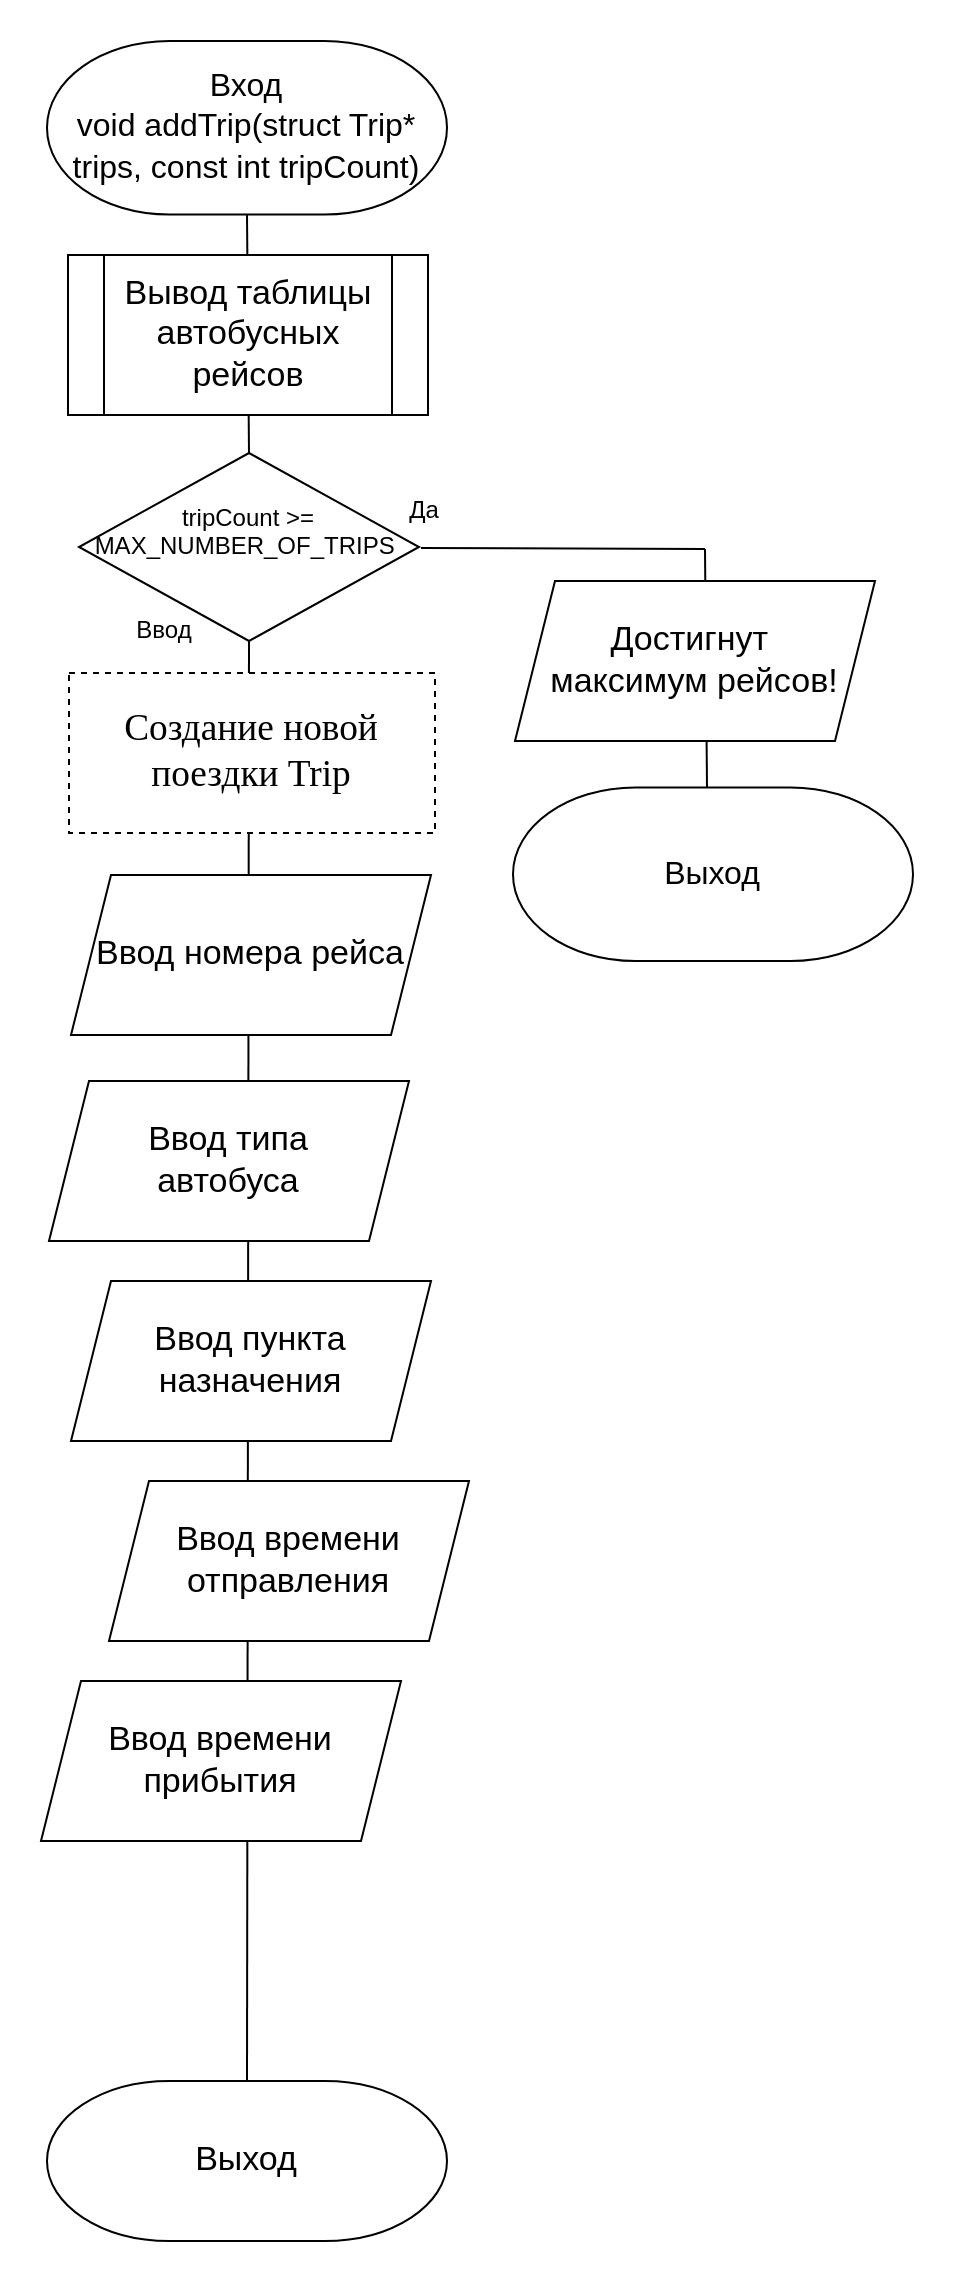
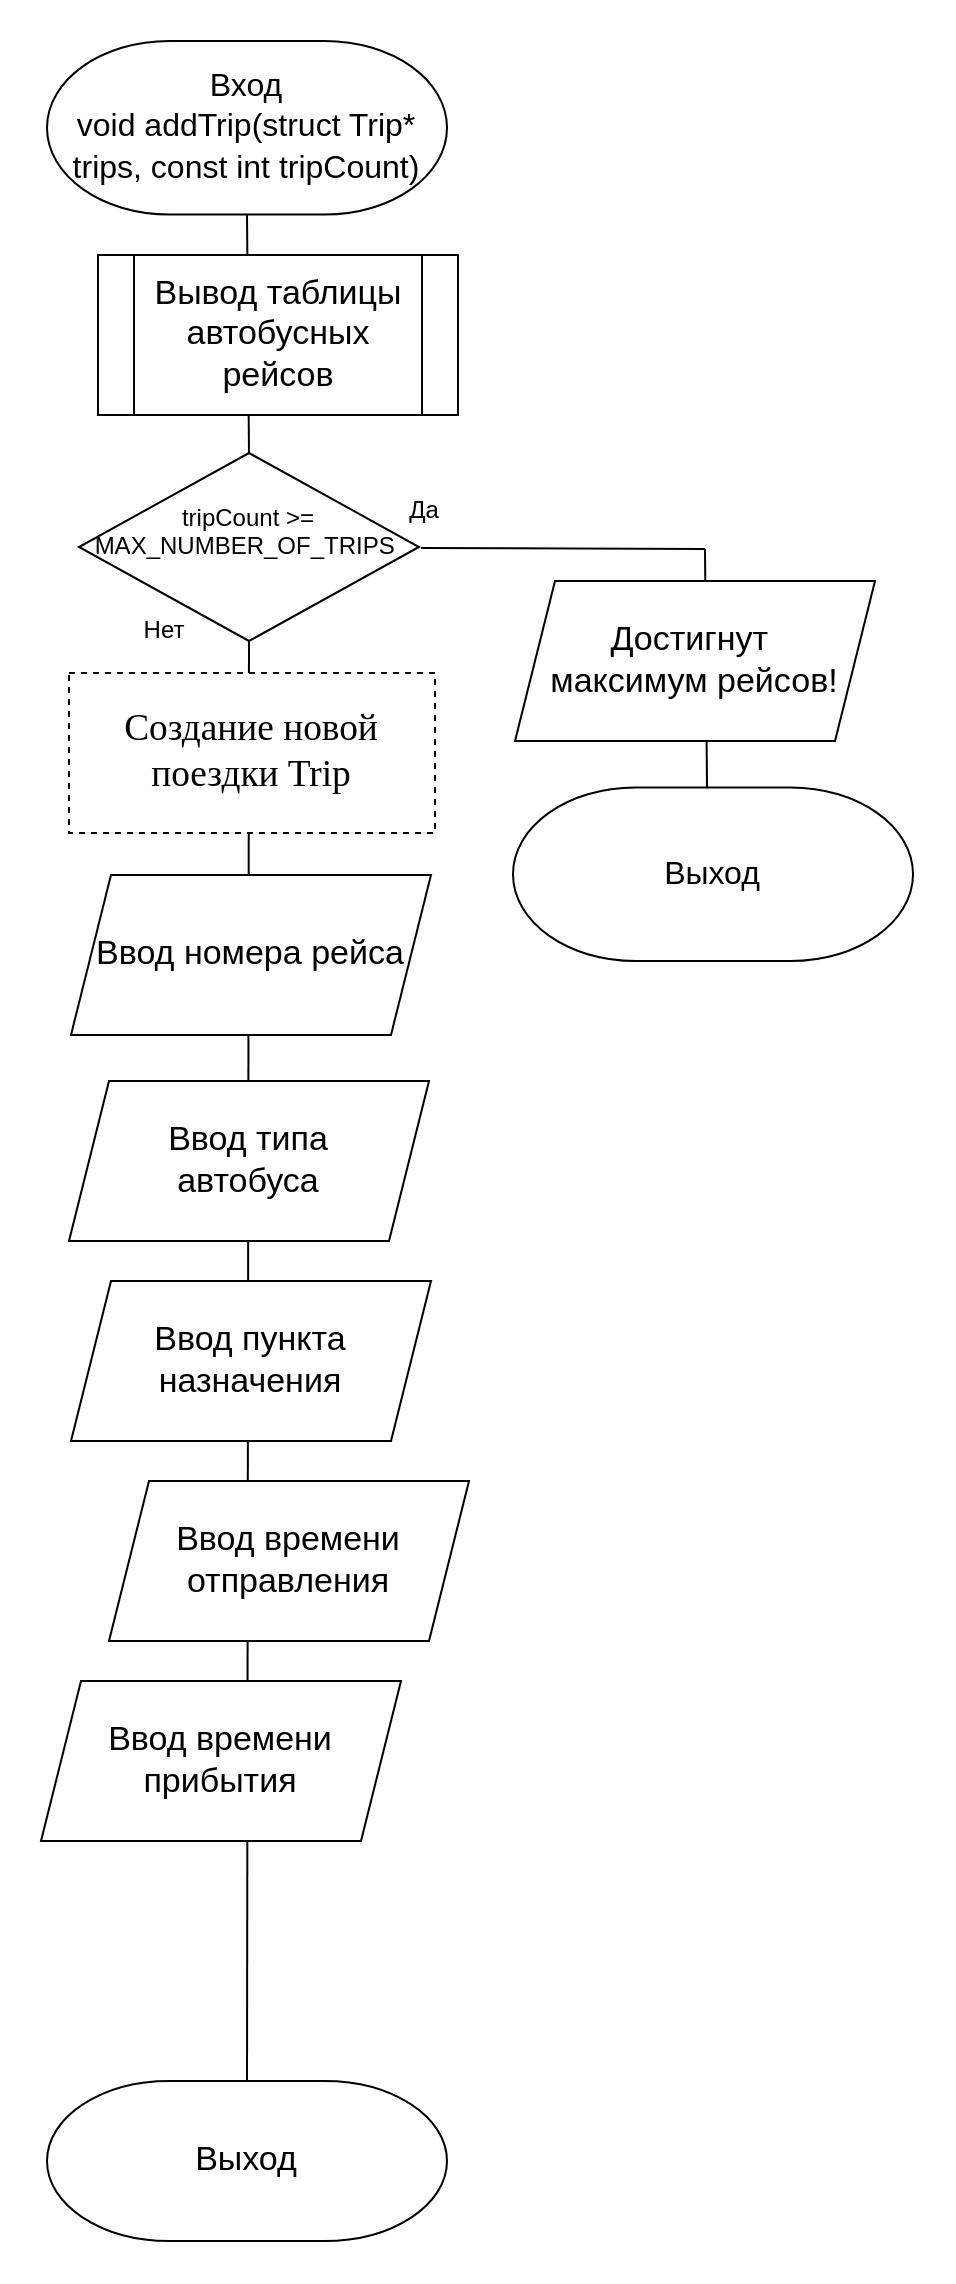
node "Вывод таблицы автобусных рейсов": moved (248, 335) -> (278, 335)
node "Ввод": label "Ввод" -> "Нет"
node "Ввод типа автобуса": moved (229, 1161) -> (249, 1161)
